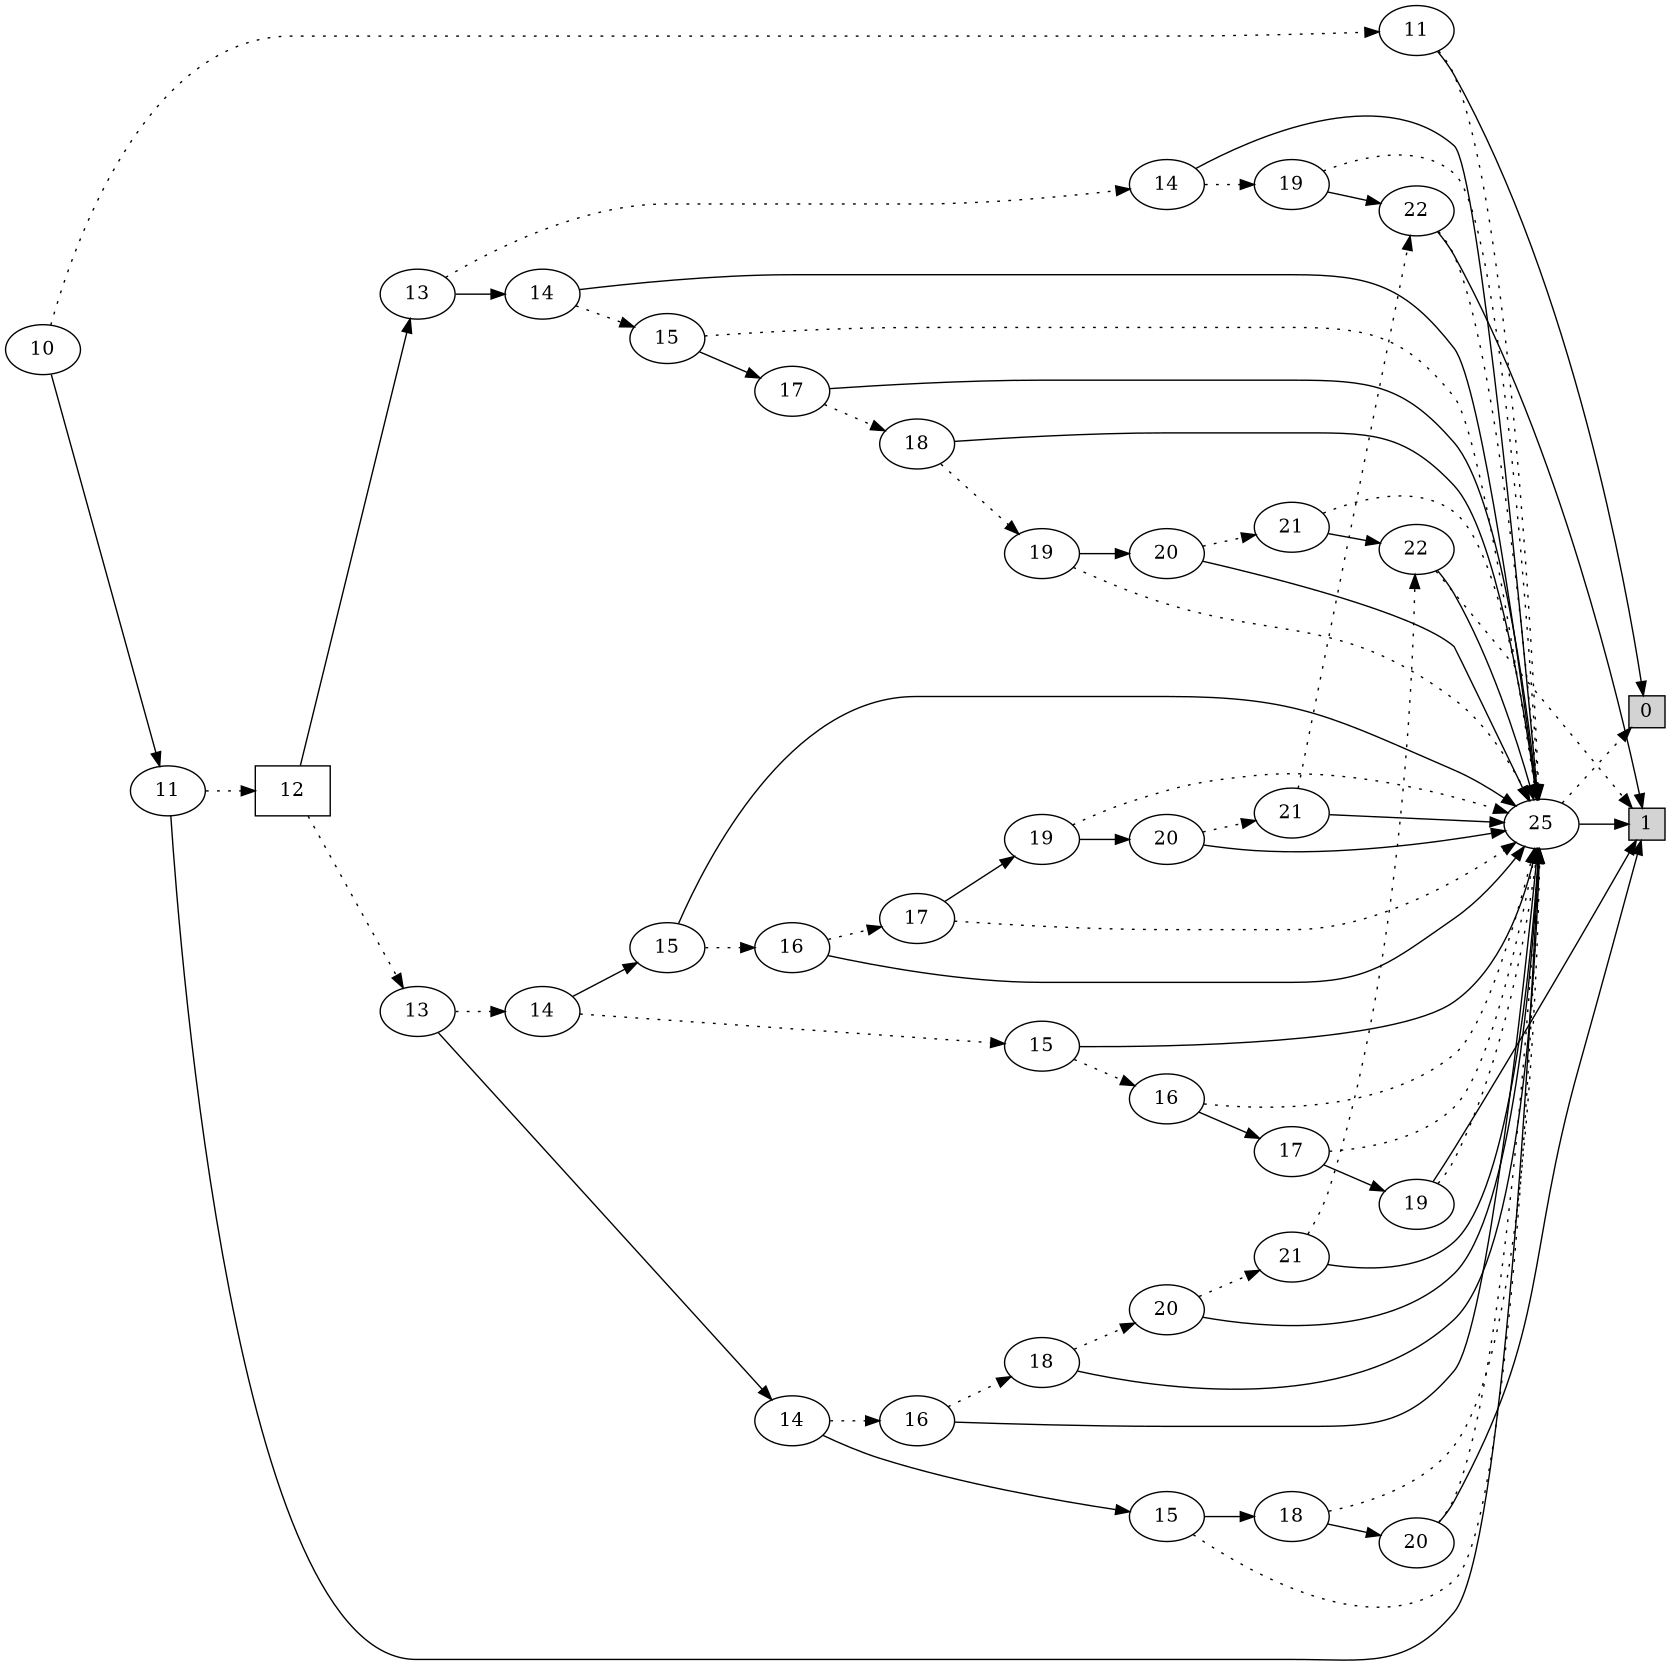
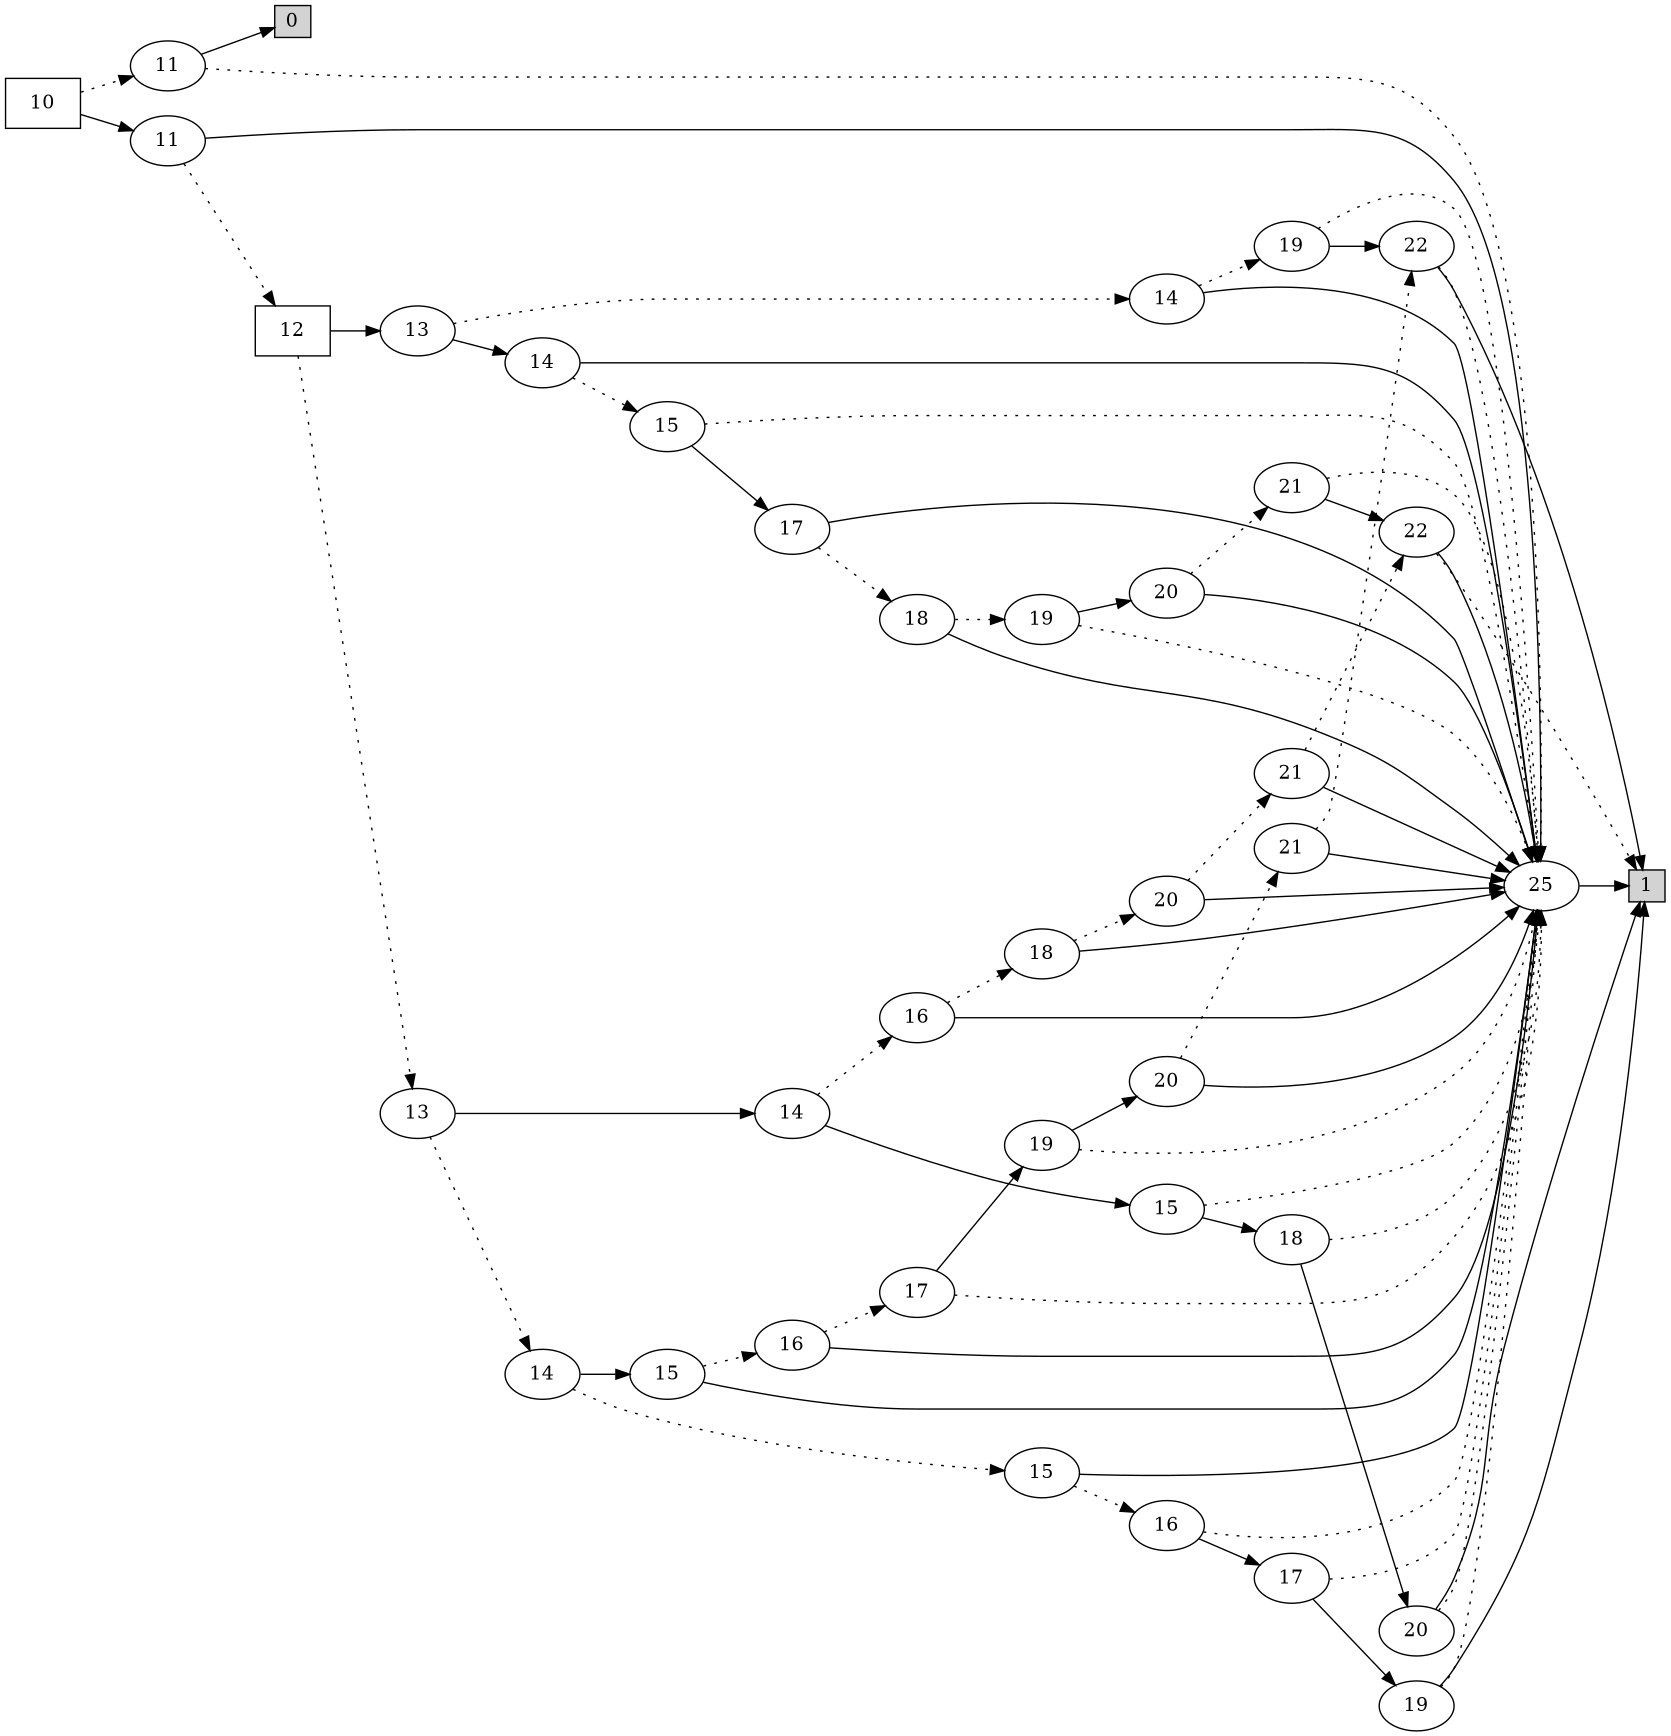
node "10": shape ellipse -> box
edge "25" -> "0": removed
